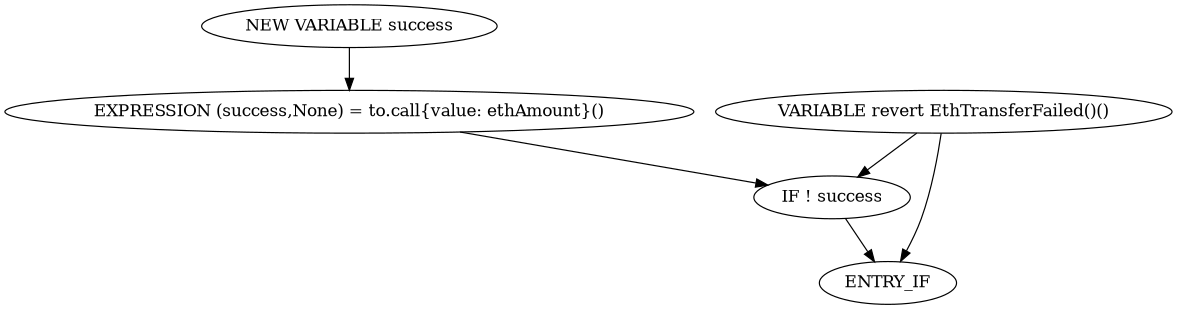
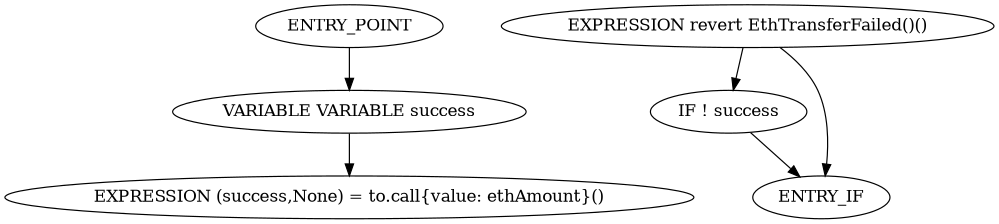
node "ENTRY_POINT": added
node "NEW VARIABLE success": label "NEW VARIABLE success" -> "VARIABLE VARIABLE success"
node "VARIABLE revert EthTransferFailed()()": label "VARIABLE revert EthTransferFailed()()" -> "EXPRESSION revert EthTransferFailed()()"
edge "EXPRESSION (success,None) = to.call{value: ethAmount}()" -> "IF ! success": removed
